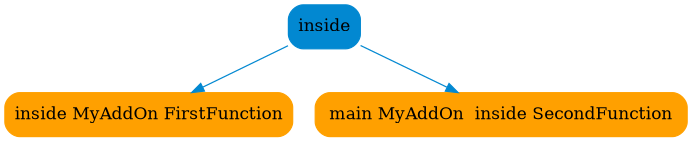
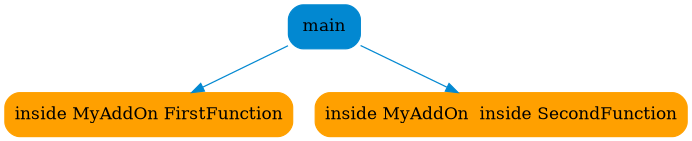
node "inside": label "inside" -> "main"
node "main MyAddOn  inside SecondFunction": label "main MyAddOn  inside SecondFunction" -> "inside MyAddOn  inside SecondFunction"
